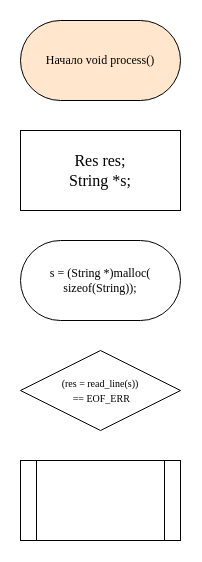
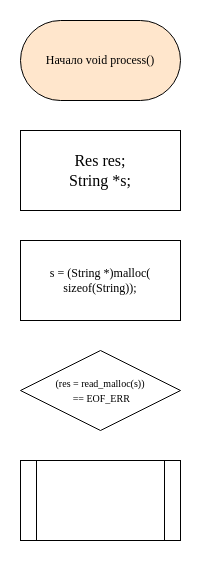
node "s = (String *)malloc( sizeof(String));": shape rounded rectangle -> rectangle
node "(res = read_line(s)) == EOF_ERR": label "(res = read_line(s)) == EOF_ERR" -> "(res = read_malloc(s)) == EOF_ERR"
